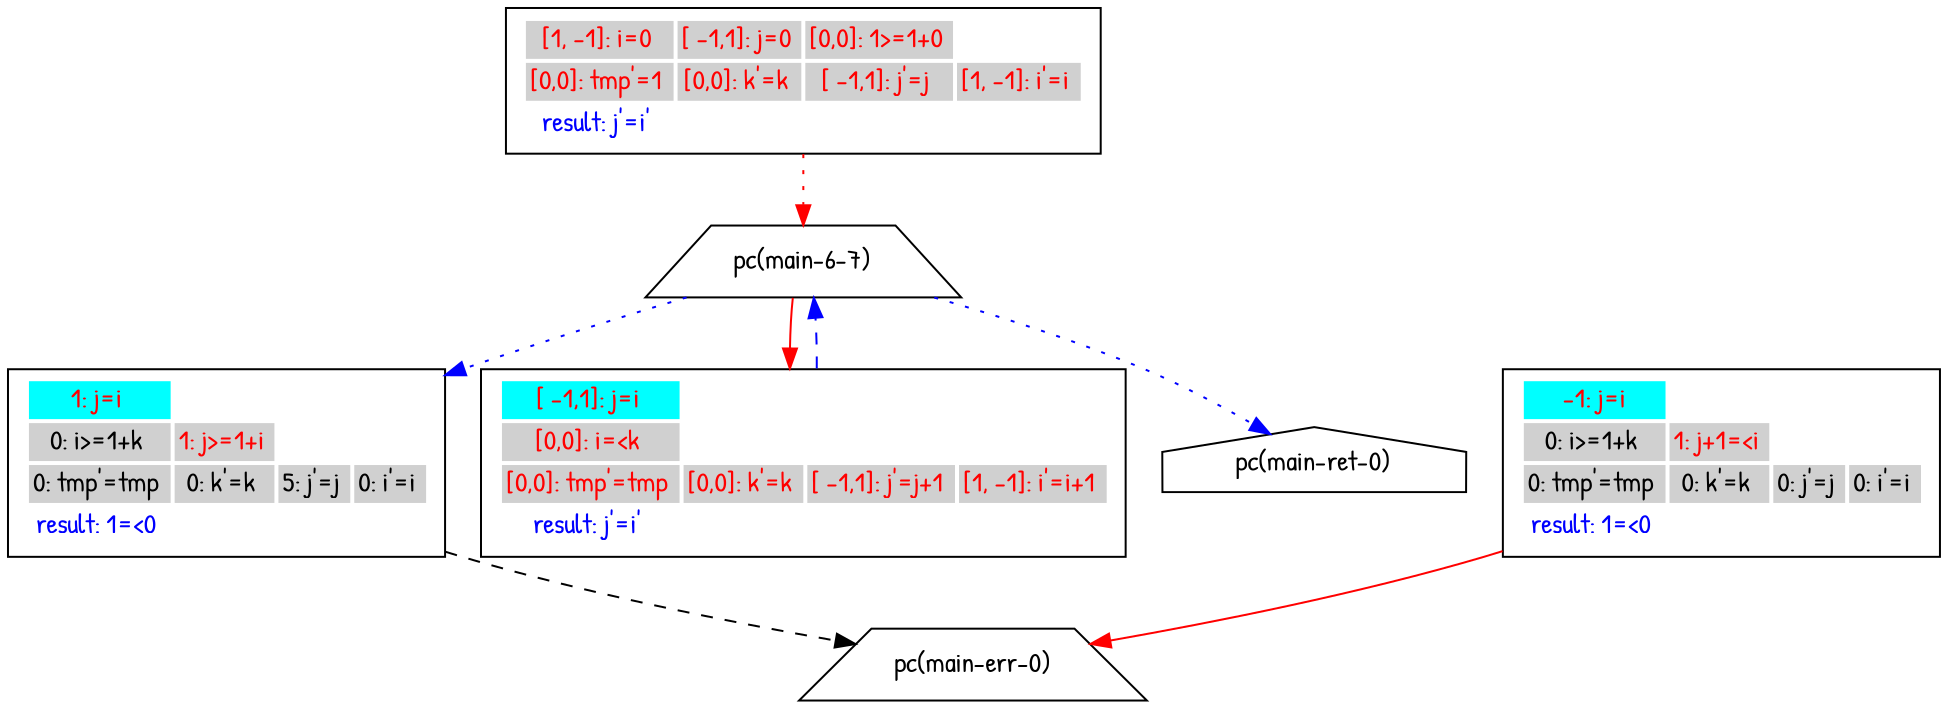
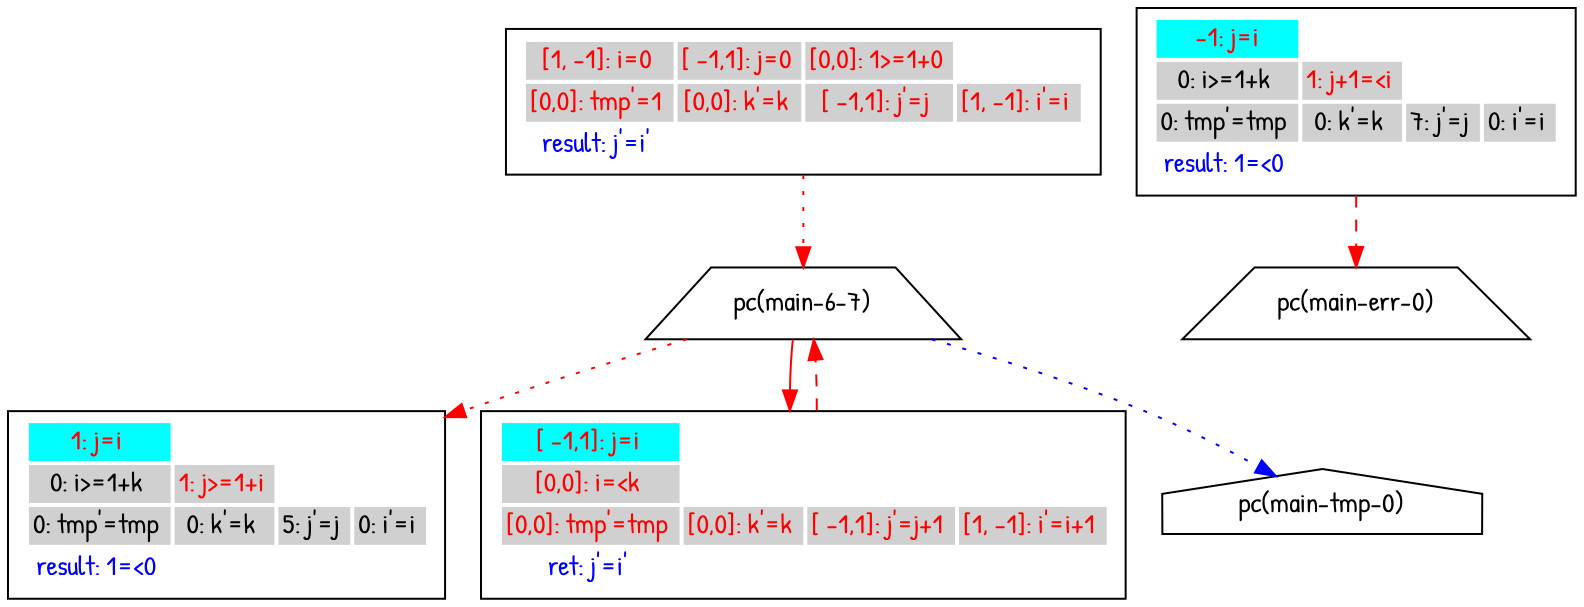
edge "pc(main-6-7)" -> "1: j=i": color blue -> red
edge "[ -1,1]: j=i" -> "pc(main-6-7)": color blue -> red
node "pc(main-ret-0)": label "pc(main-ret-0)" -> "pc(main-tmp-0)"
node "-1: j=i": text "0: j'=j" -> "7: j'=j"
node "[ -1,1]: j=i": text "result: j'=i'" -> "ret: j'=i'"
edge "-1: j=i" -> "pc(main-err-0)": style solid -> dashed
edge "1: j=i" -> "pc(main-err-0)": removed
